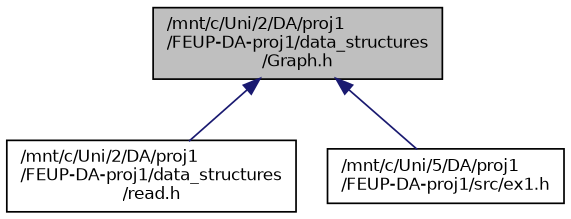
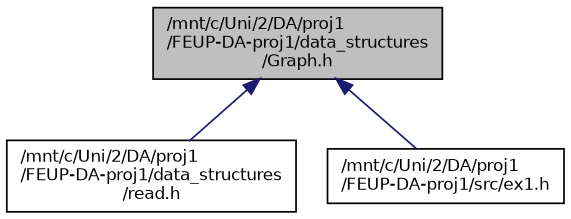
node "/mnt/c/Uni/5/DA/proj1 /FEUP-DA-proj1/src/ex1.h": label "/mnt/c/Uni/5/DA/proj1 /FEUP-DA-proj1/src/ex1.h" -> "/mnt/c/Uni/2/DA/proj1 /FEUP-DA-proj1/src/ex1.h"
